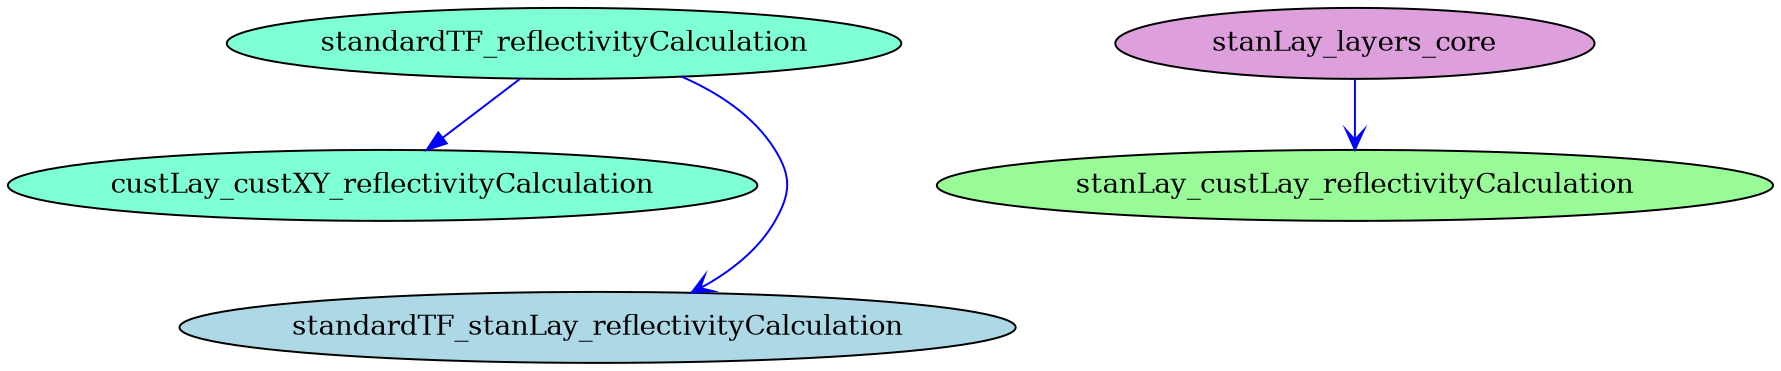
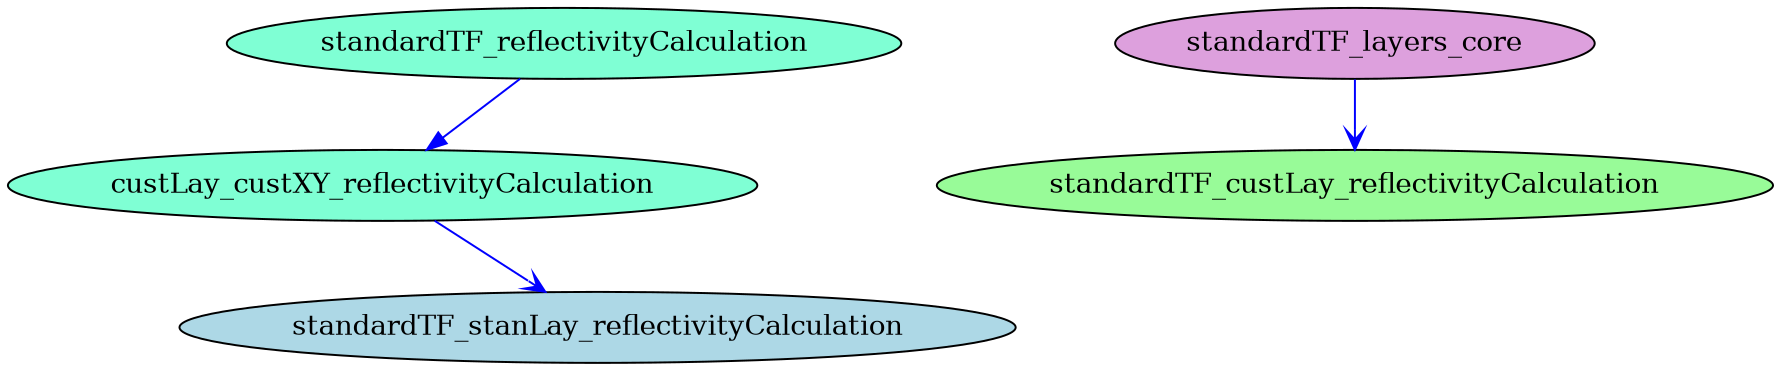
node "stanLay_layers_core": label "stanLay_layers_core" -> "standardTF_layers_core"
edge "standardTF_reflectivityCalculation" -> "standardTF_stanLay_reflectivityCalculation": now "custLay_custXY_reflectivityCalculation" -> "standardTF_stanLay_reflectivityCalculation"
node "stanLay_custLay_reflectivityCalculation": label "stanLay_custLay_reflectivityCalculation" -> "standardTF_custLay_reflectivityCalculation"
